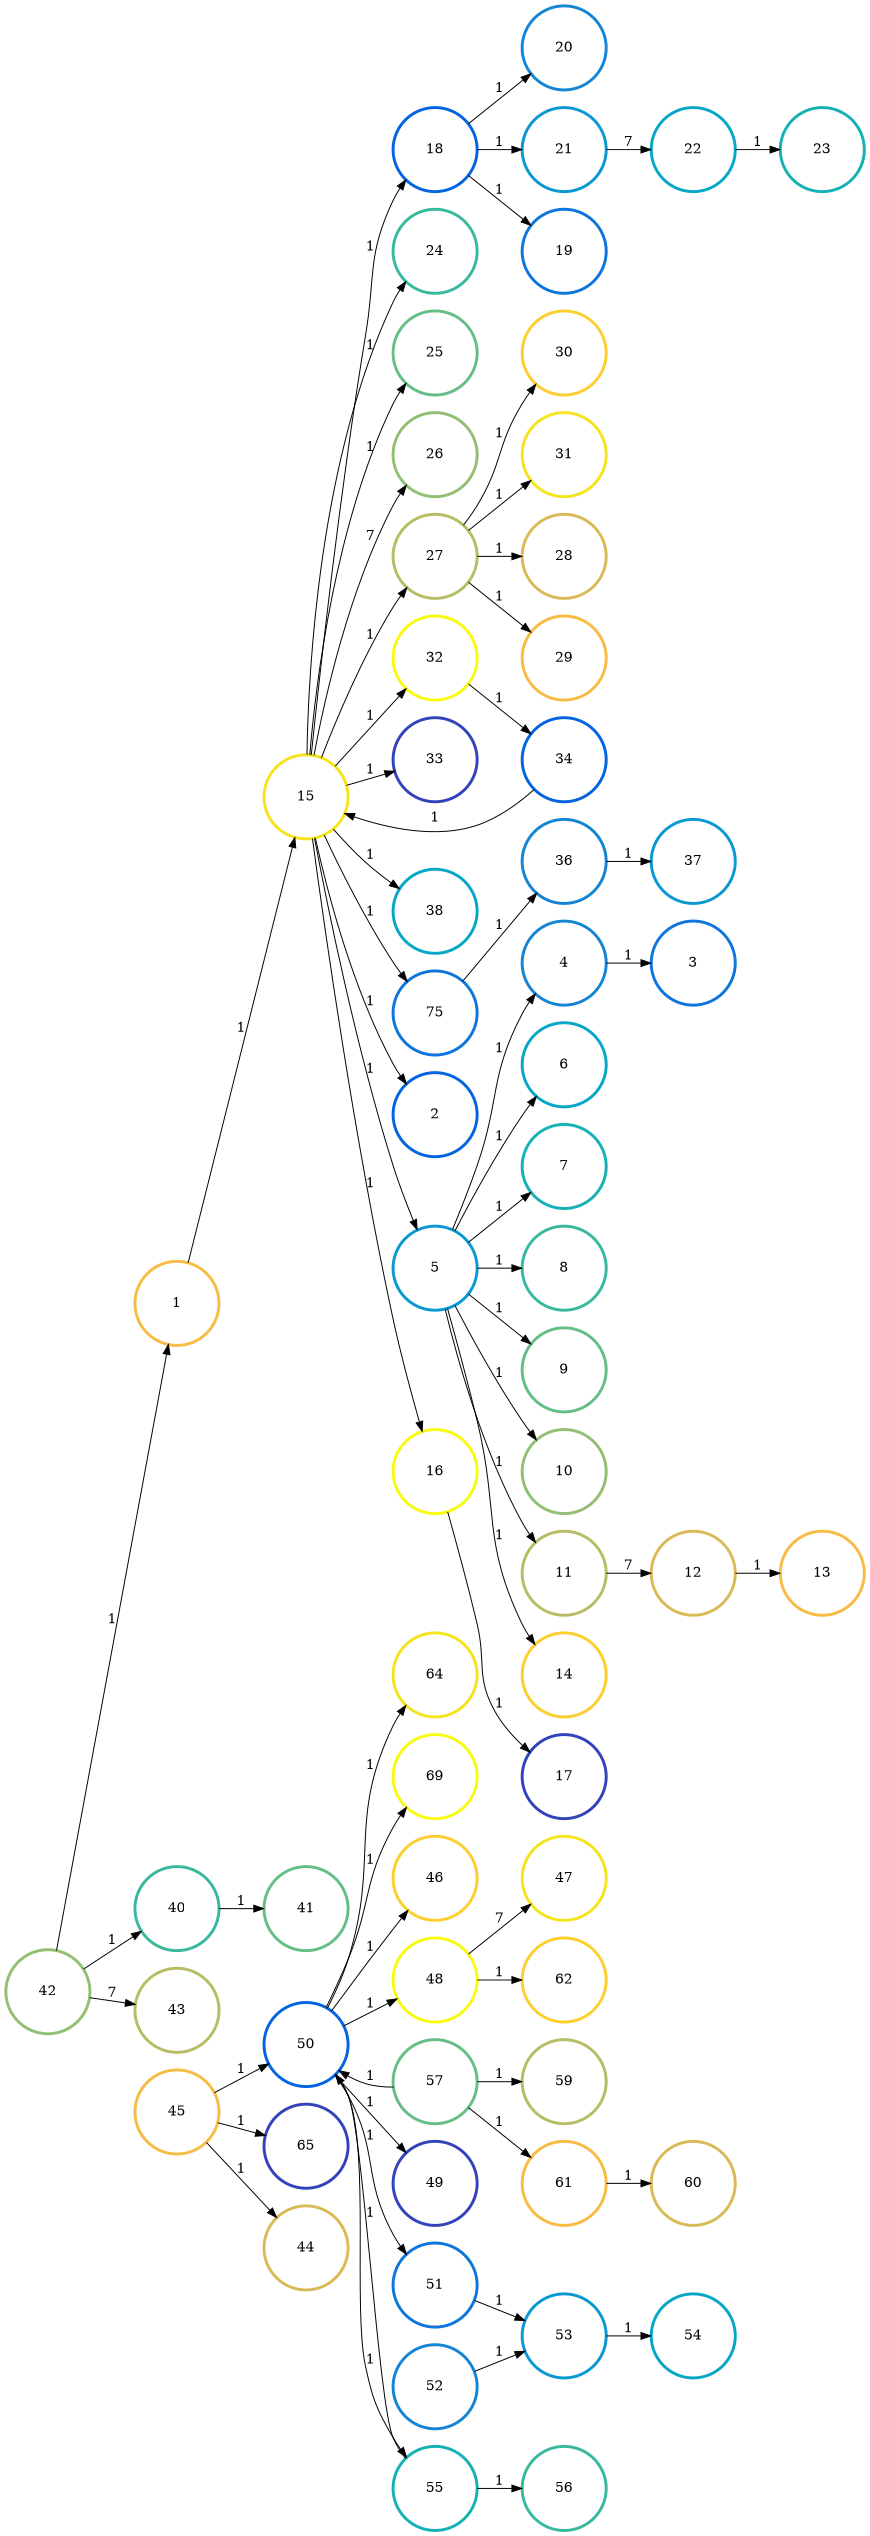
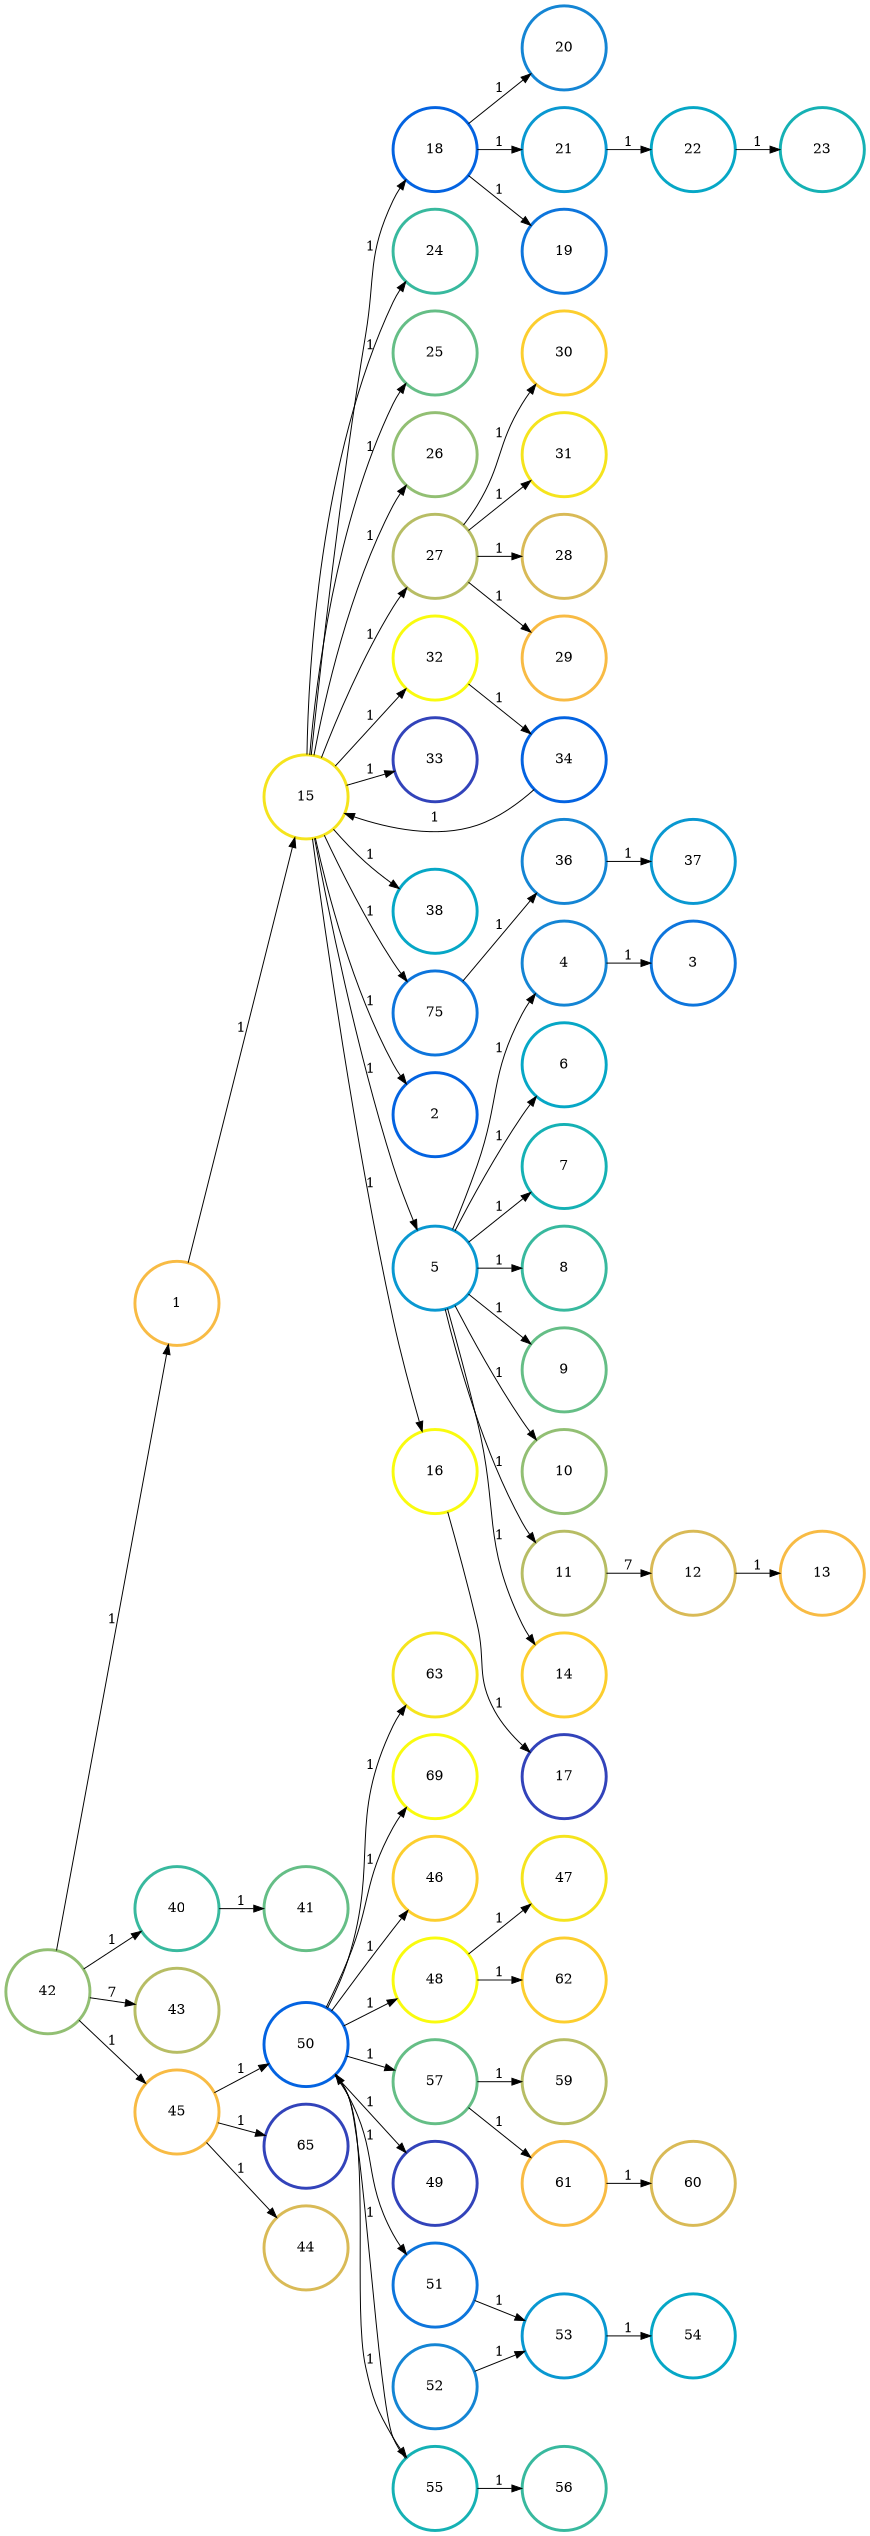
edge "21" -> "22": label "7" -> "1"
edge "15" -> "26": label "7" -> "1"
node "64": label "64" -> "63"
edge "48" -> "47": label "7" -> "1"
edge "42" -> "45": added, label "1"
edge "57" -> "50": reversed
